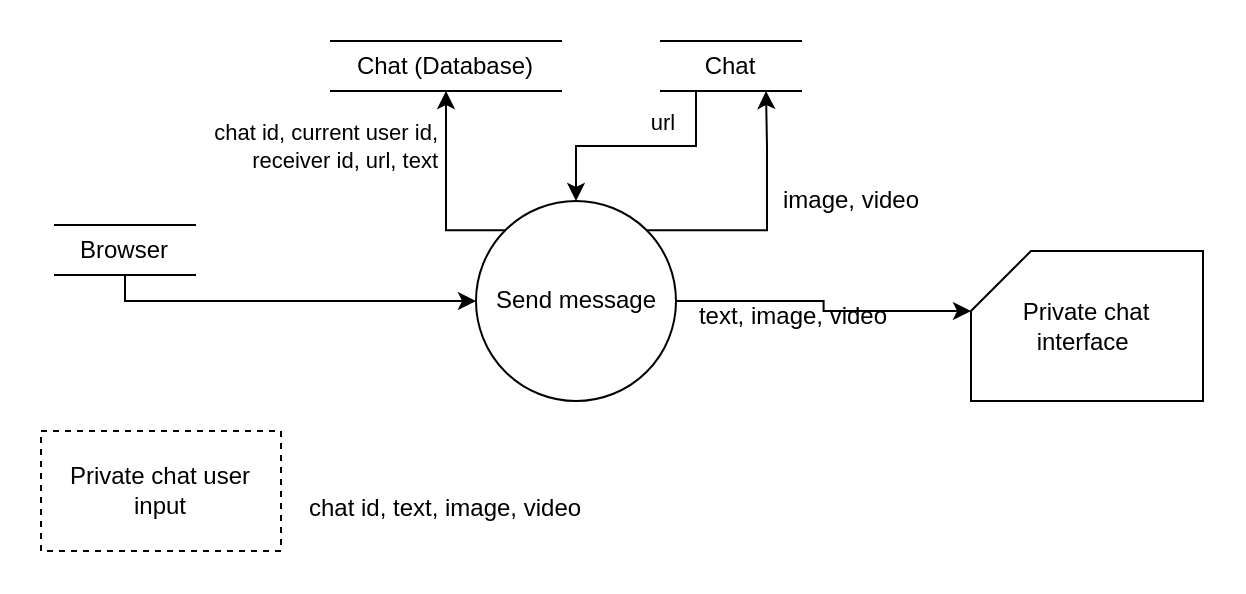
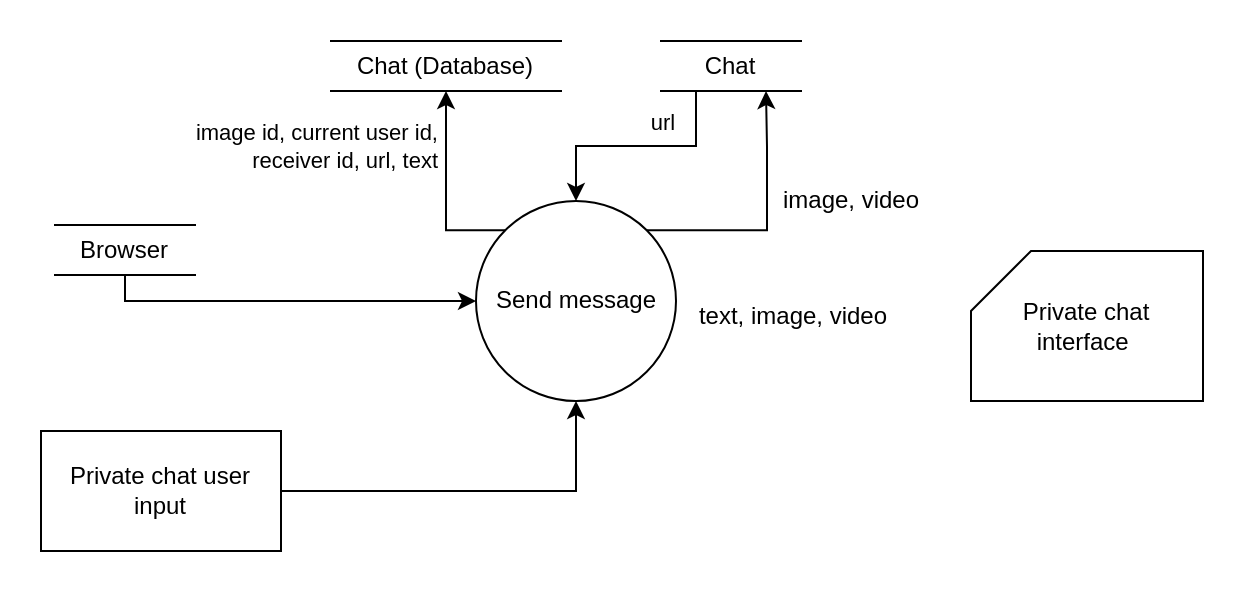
node "chat id, current user id, receiver id, url, text": label "chat id, current user id, receiver id, url, text" -> "image id, current user id, receiver id, url, text"
edge "Send message" -> "Private chat interface": removed
node "Private chat user input": style dashed -> solid
edge "Private chat user input" -> "Send message": added
node "chat id, text, image, video": removed
